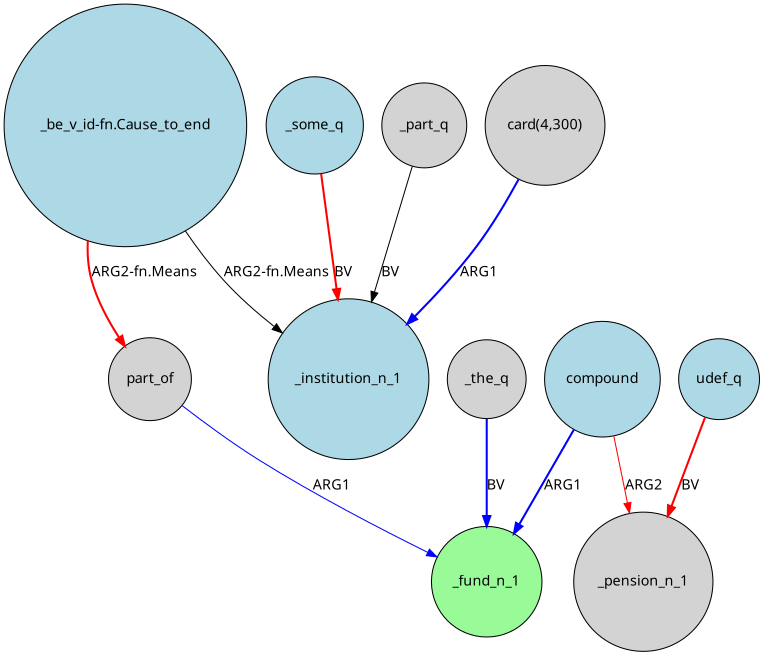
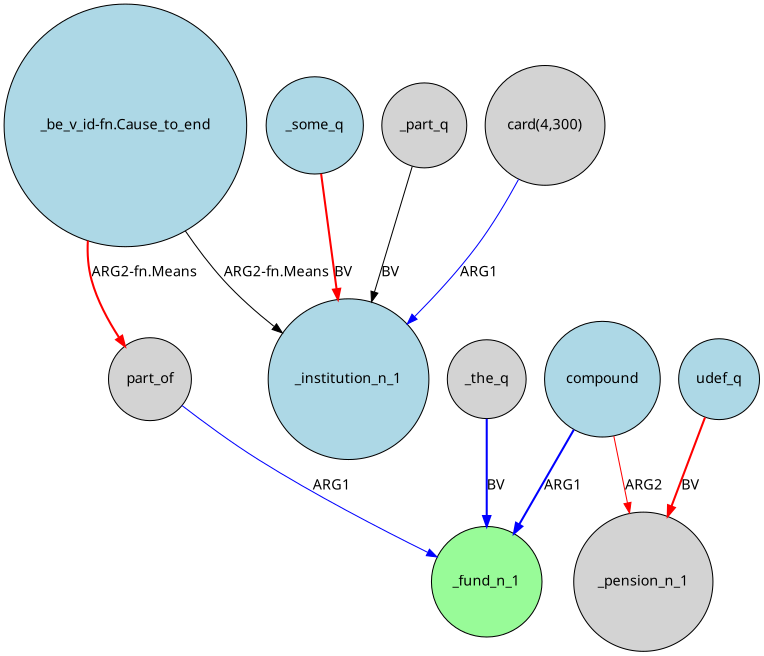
edge "card(4,300)" -> "_institution_n_1": style bold -> solid
